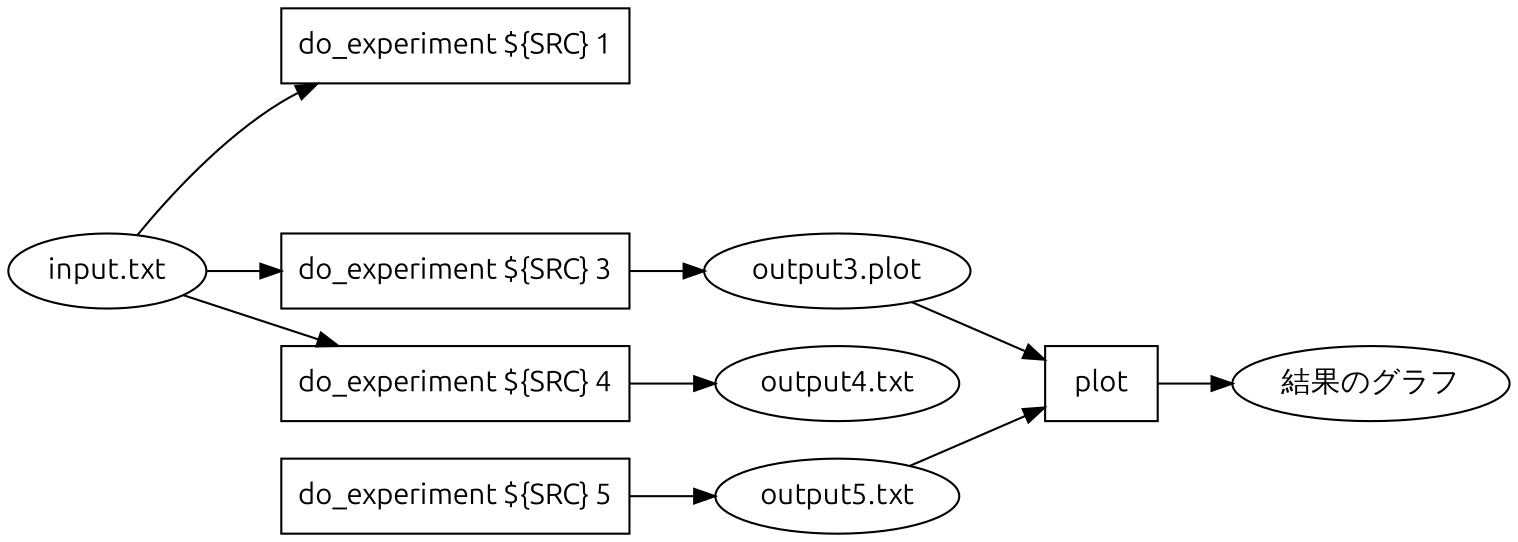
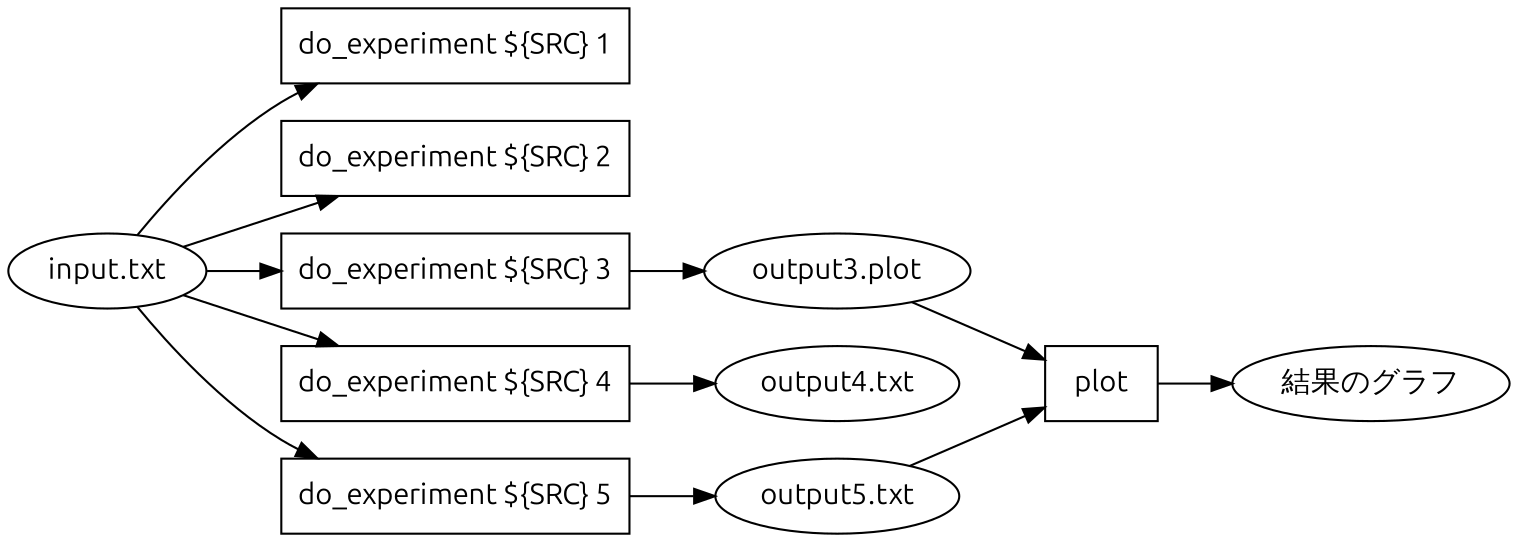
node "do_experiment ${SRC} 2": added
edge "input.txt" -> "do_experiment ${SRC} 5": added
